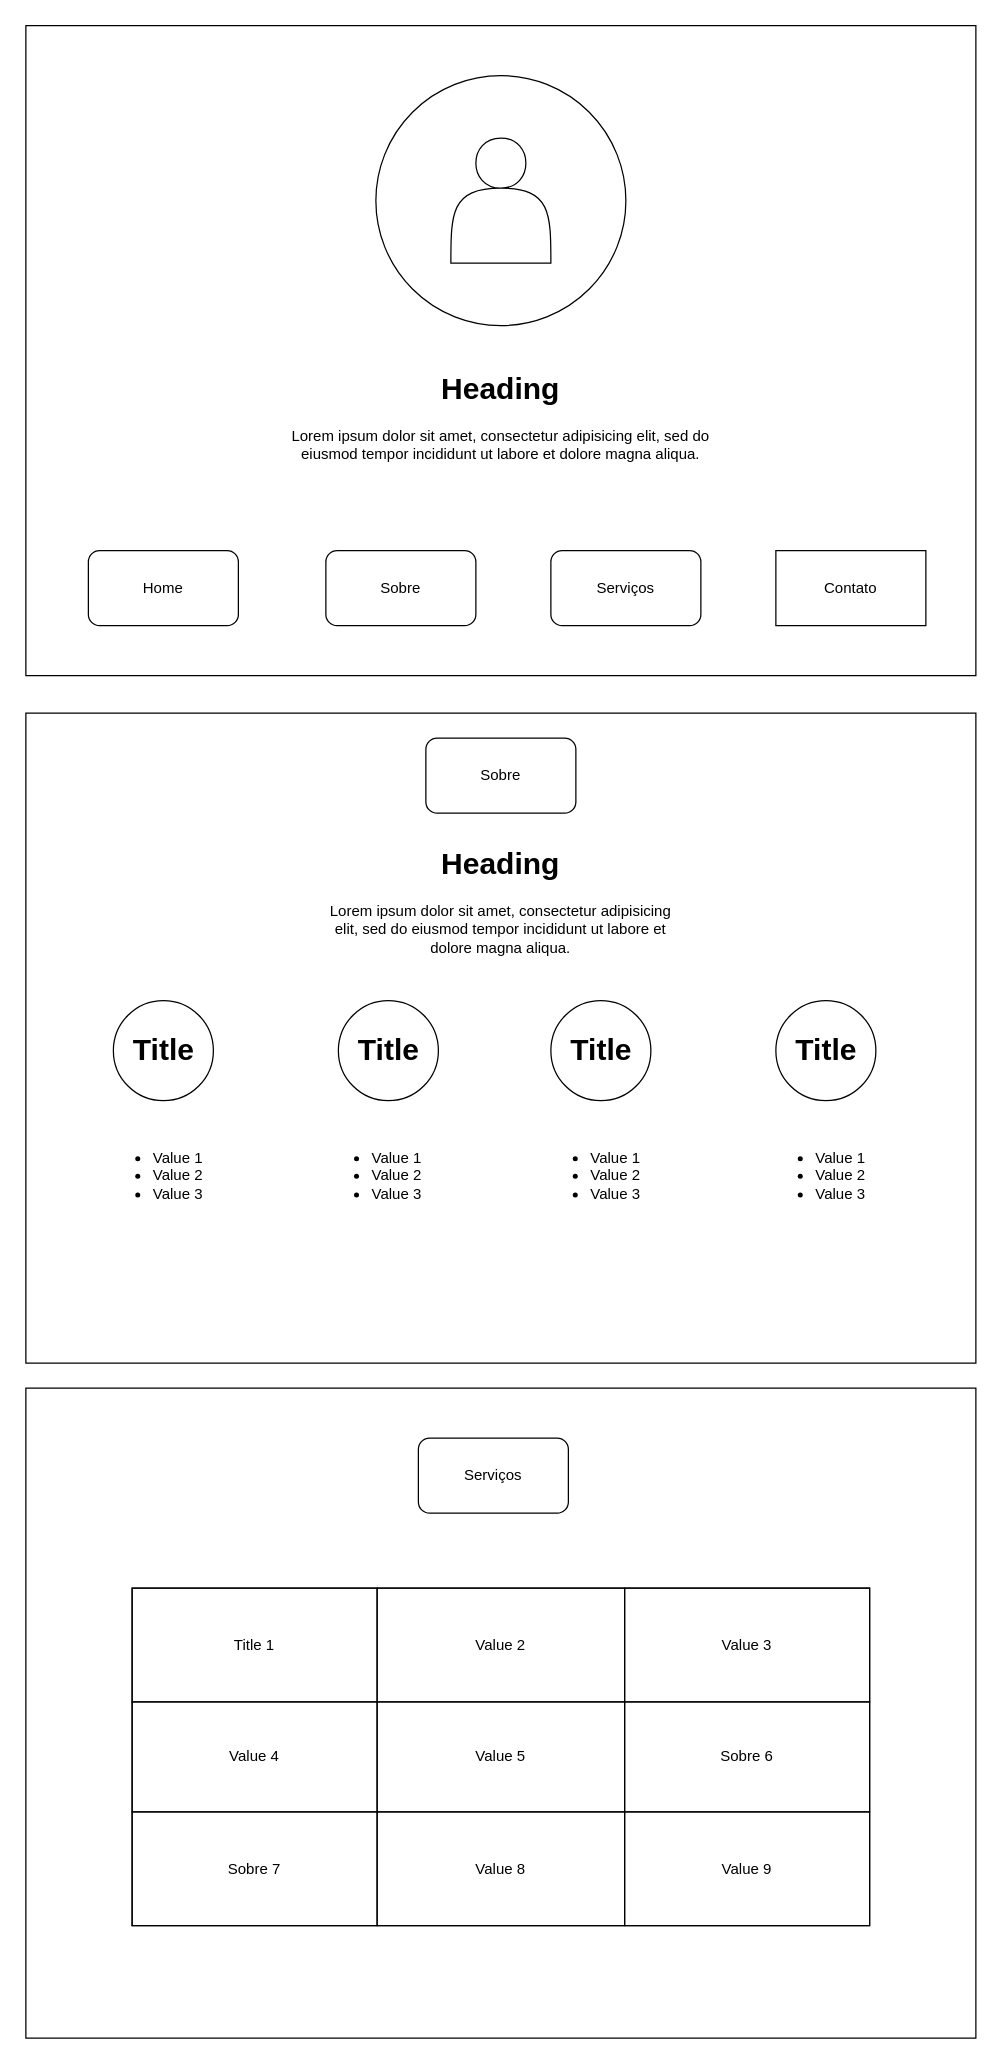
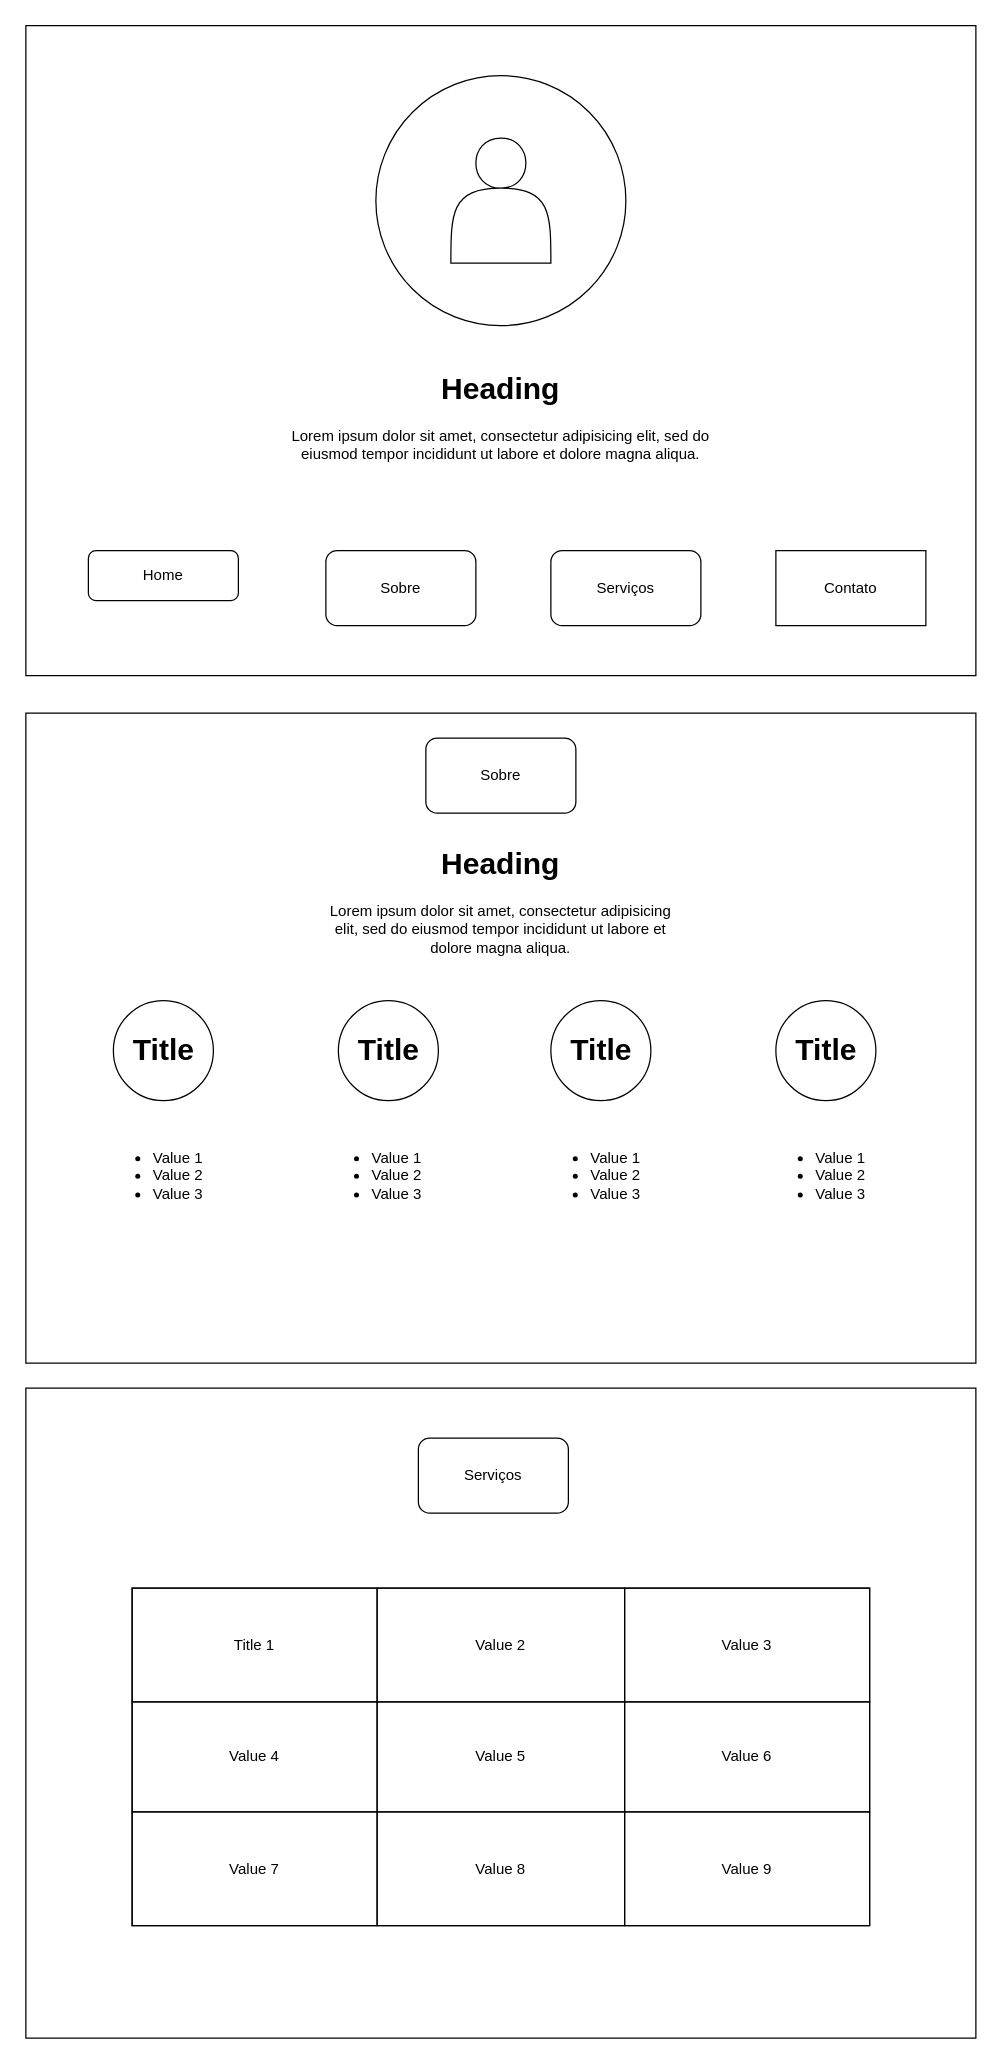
node "Home": size 150x75 -> 150x50
node "Sobre 6": label "Sobre 6" -> "Value 6"
node "Sobre 7": label "Sobre 7" -> "Value 7"
